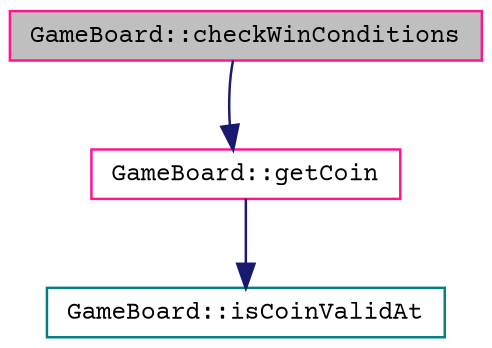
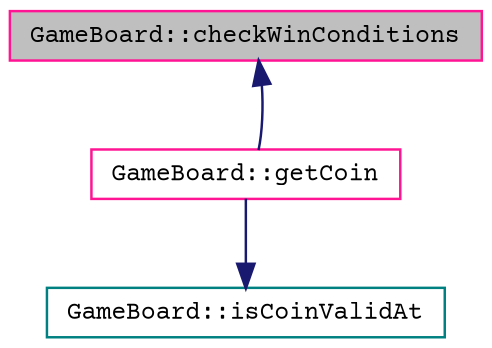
edge "GameBoard::checkWinConditions" -> "GameBoard::getCoin": reversed
